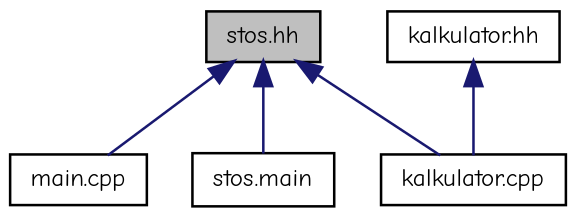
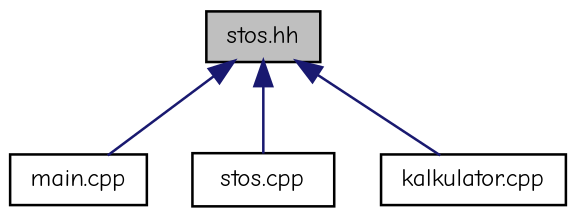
node "kalkulator.hh": removed
node "stos.main": label "stos.main" -> "stos.cpp"
